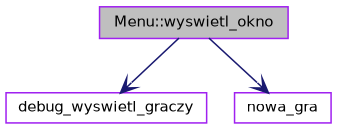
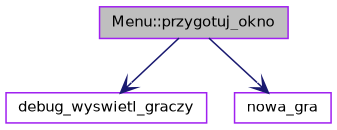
node "Menu::wyswietl_okno": label "Menu::wyswietl_okno" -> "Menu::przygotuj_okno"
